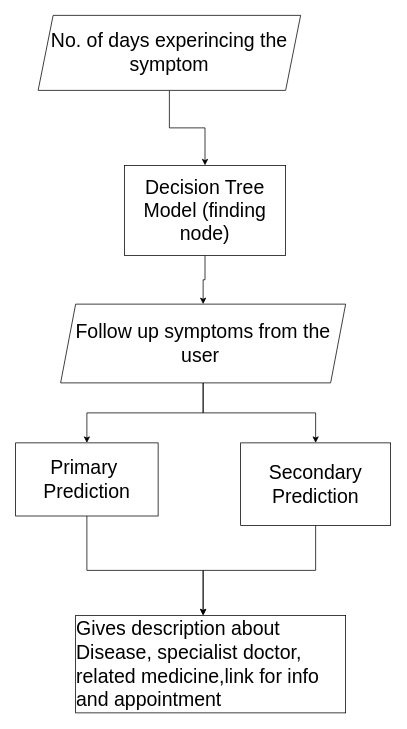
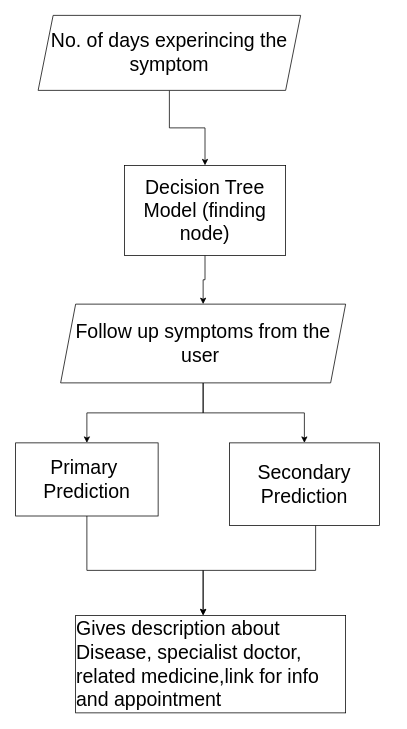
node "Secondary Prediction": moved (315, 484) -> (304, 484)
